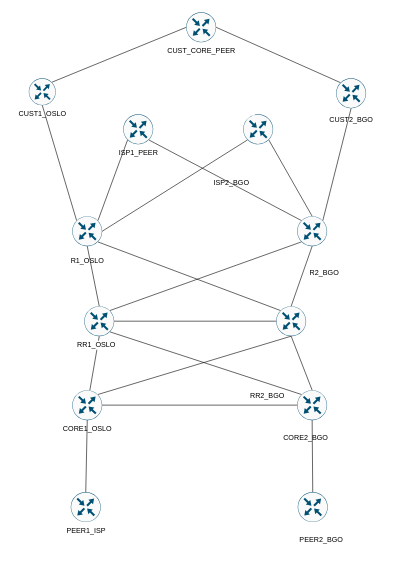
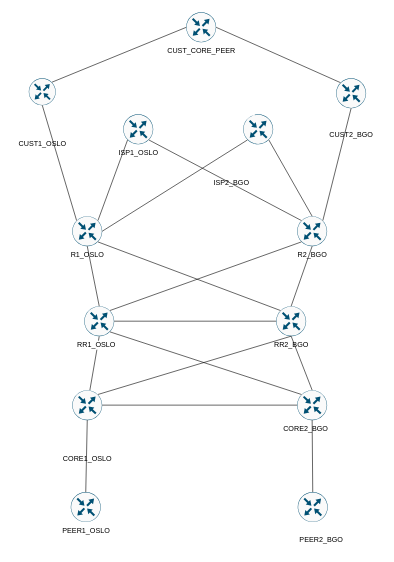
node "CUST1_OSLO": moved (42, 114) -> (42, 144)
node "CUST2_BGO": moved (351, 120) -> (351, 135)
node "ISP1_PEER": label "ISP1_PEER" -> "ISP1_OSLO"
node "R1_OSLO": moved (87, 261) -> (87, 255)
node "R2_BGO": moved (324, 273) -> (312, 255)
node "RR2_BGO": moved (267, 396) -> (291, 345)
node "CORE1_OSLO": moved (87, 429) -> (87, 459)
node "CORE2_BGO": moved (306, 438) -> (306, 429)
node "PEER1_ISP": label "PEER1_ISP" -> "PEER1_OSLO"
